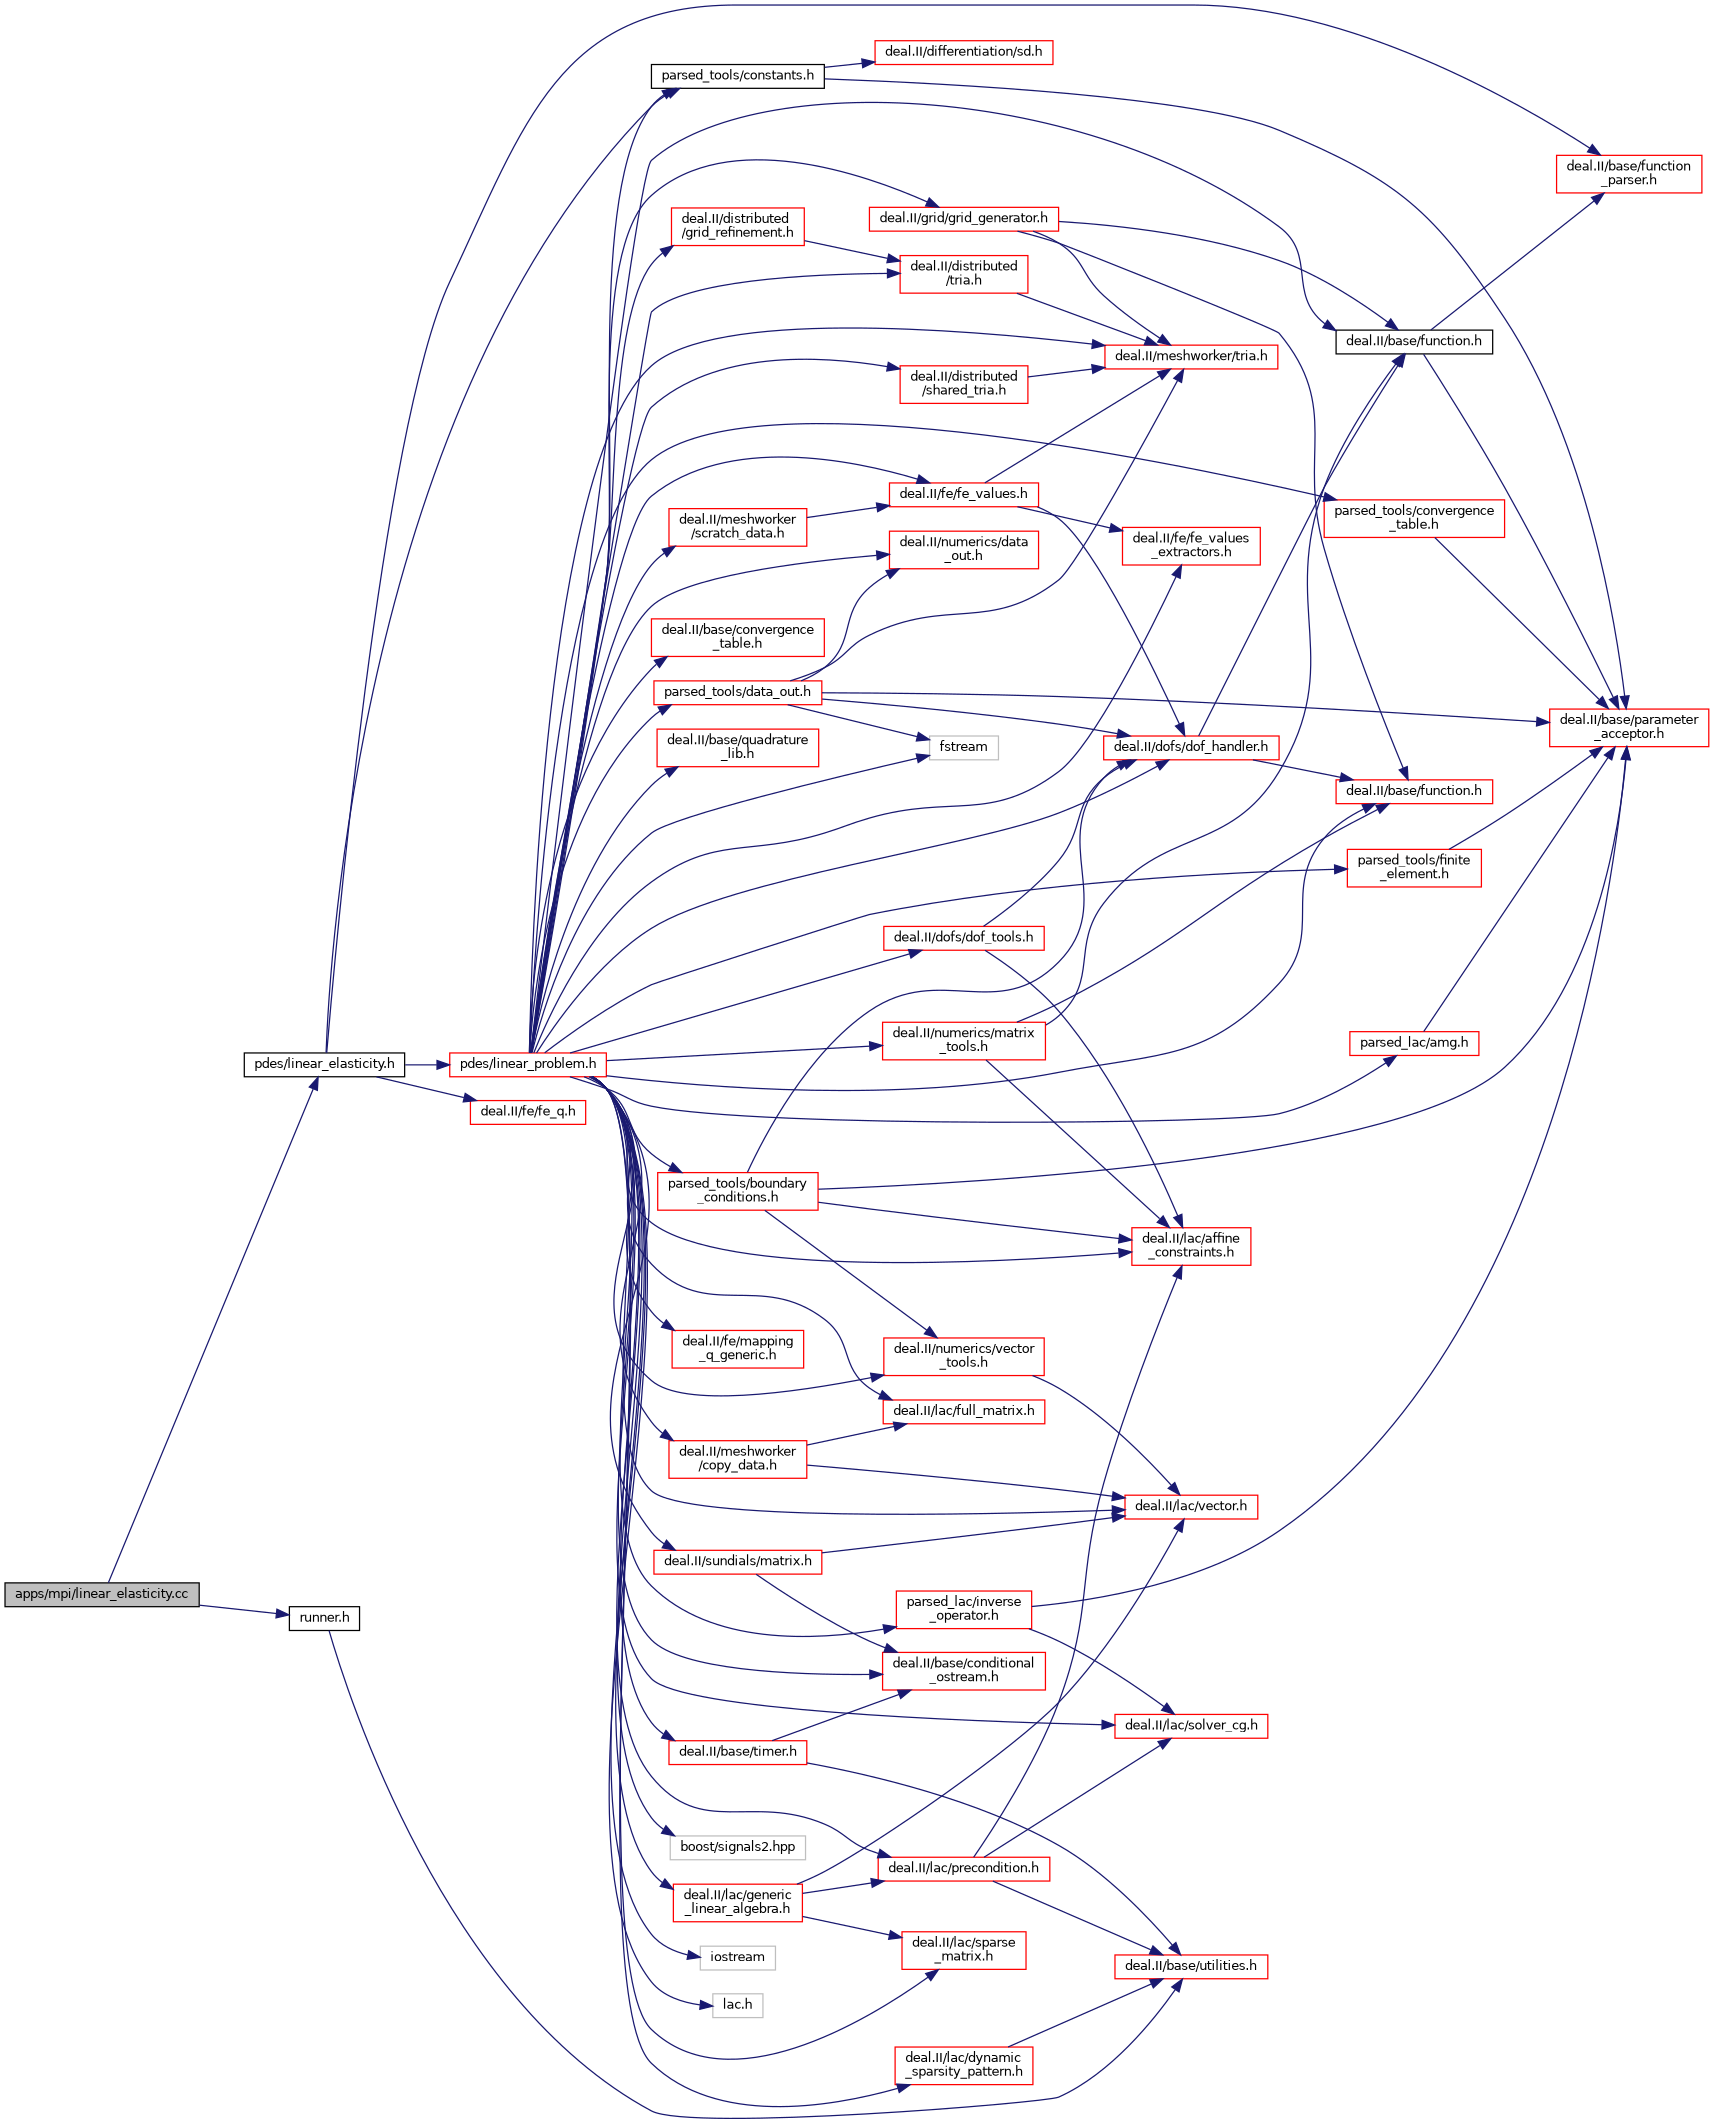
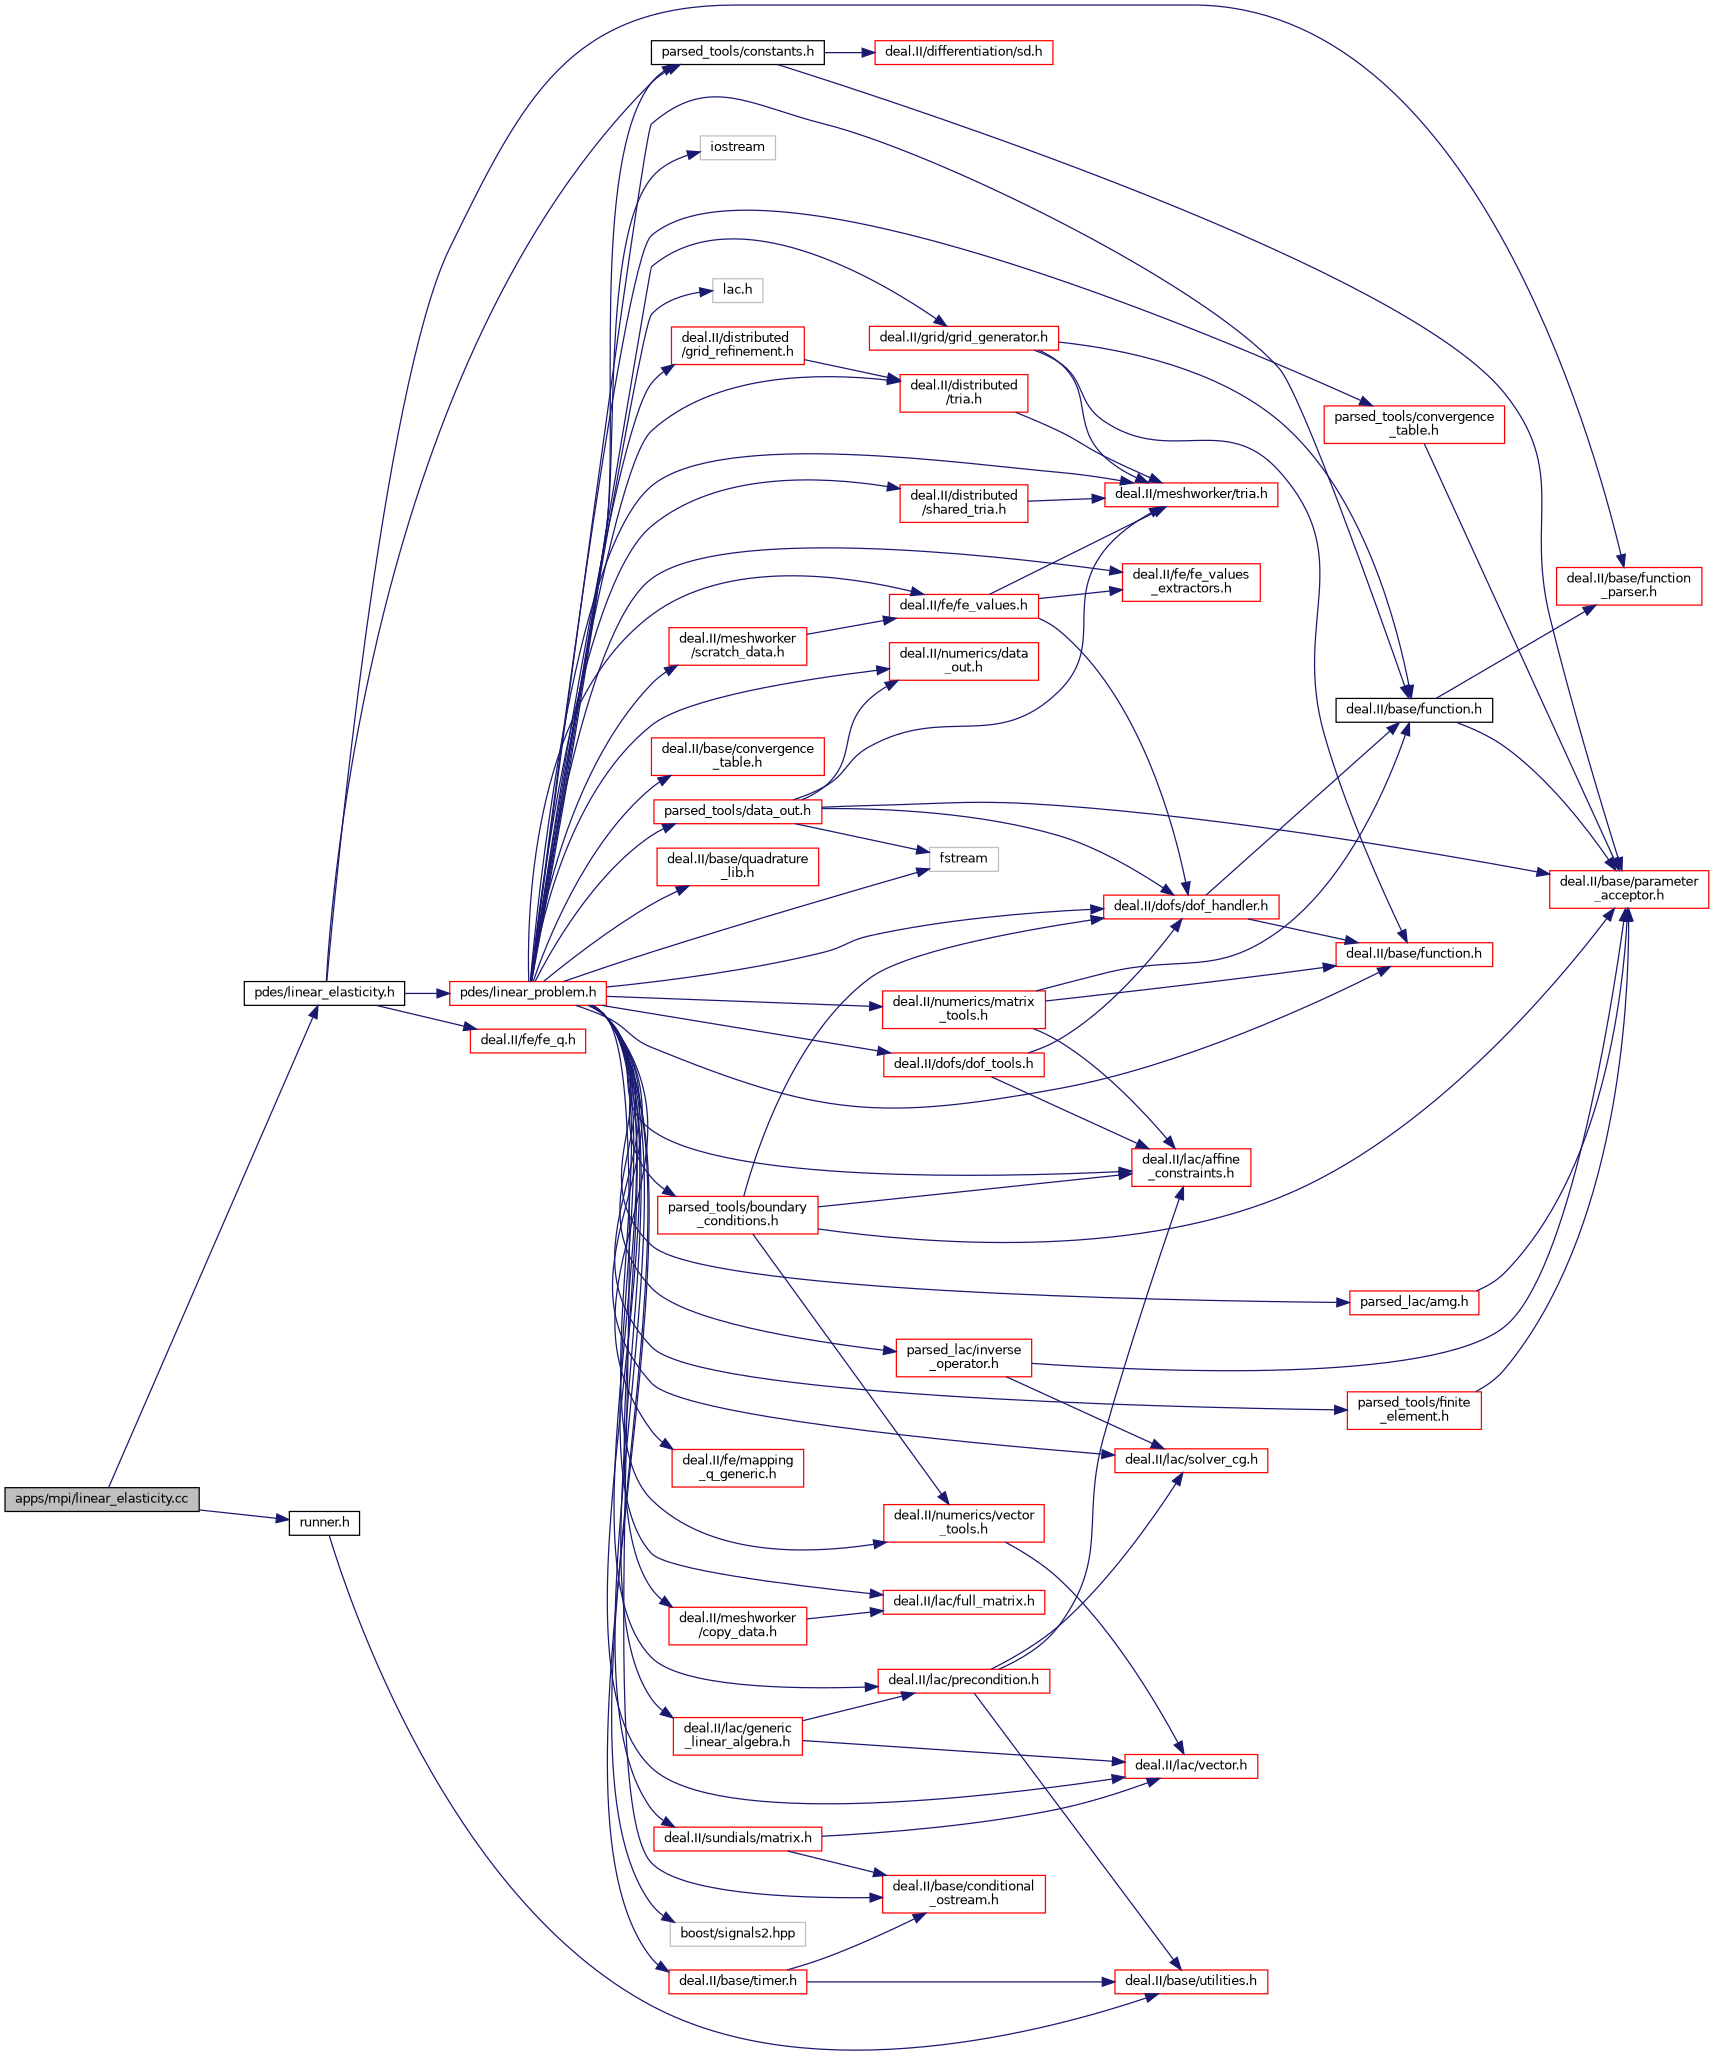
edge "deal.II/meshworker /copy_data.h" -> "deal.II/lac/vector.h": removed
node "deal.II/lac/sparse _matrix.h": removed
node "deal.II/lac/dynamic _sparsity_pattern.h": removed
